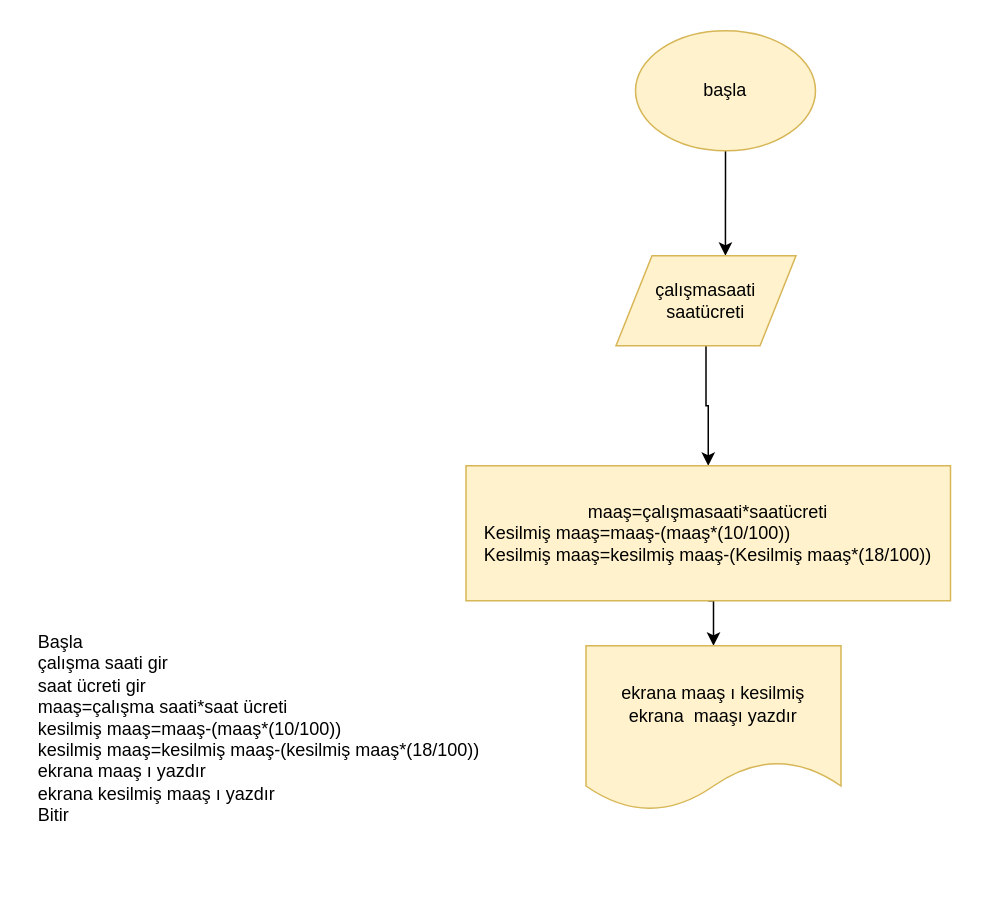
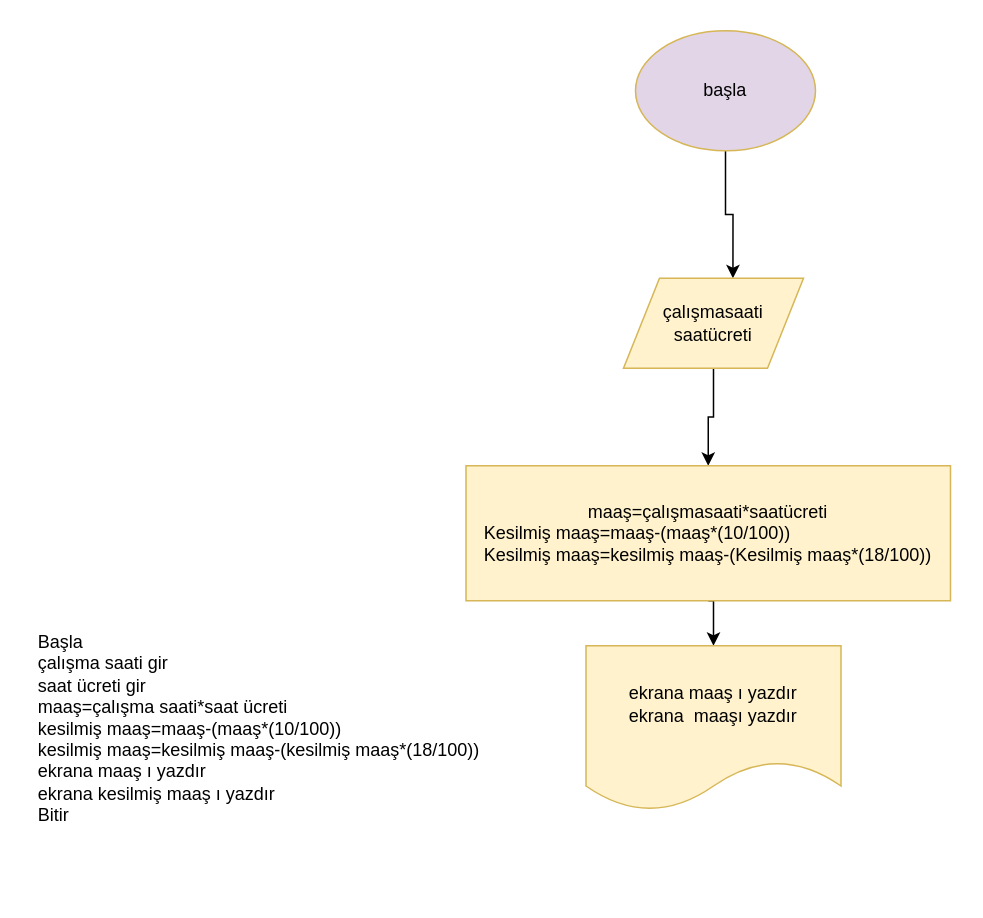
node "başla": fillcolor #fff2cc -> #e1d5e7
node "çalışmasaati saatücreti": moved (706, 301) -> (713, 323)
node "ekrana maaş ı kesilmiş ekrana maaşı yazdır": label "ekrana maaş ı kesilmiş ekrana maaşı yazdır" -> "ekrana maaş ı yazdır ekrana maaşı yazdır"
